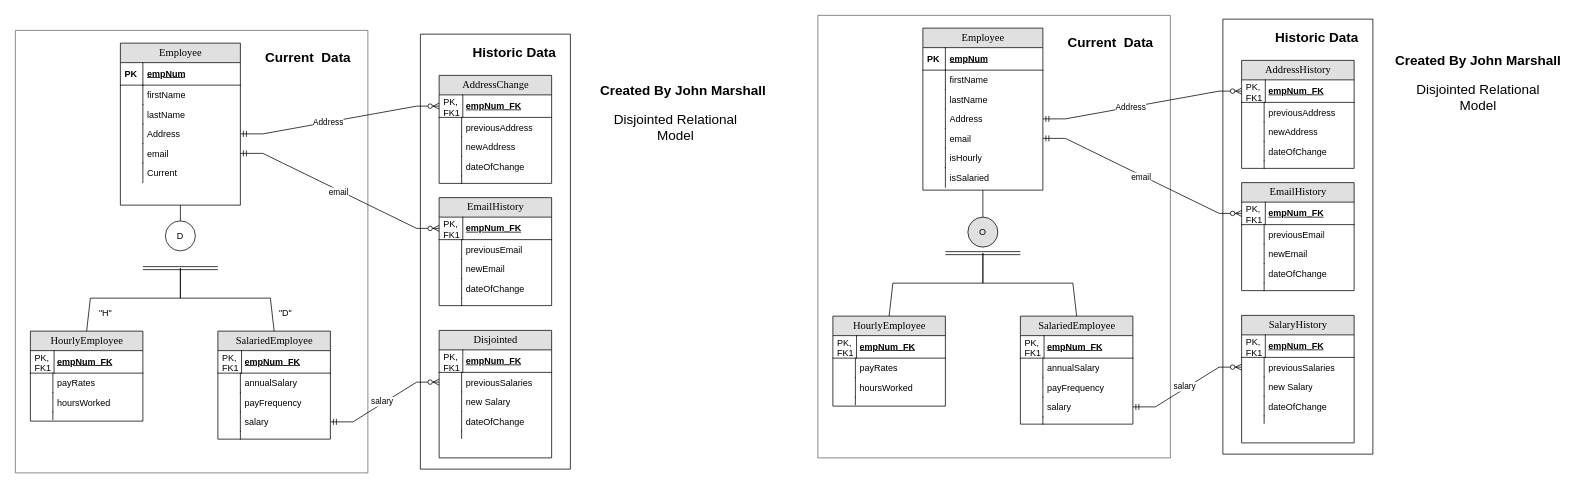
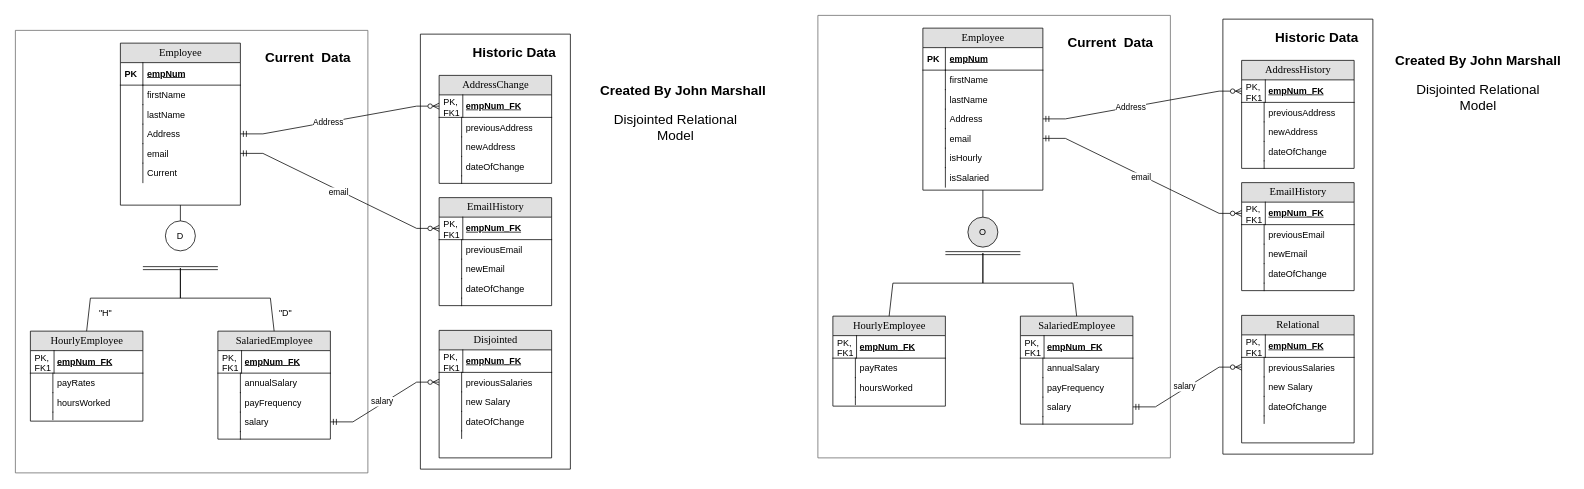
node "SalaryHistory": label "SalaryHistory" -> "Relational"
